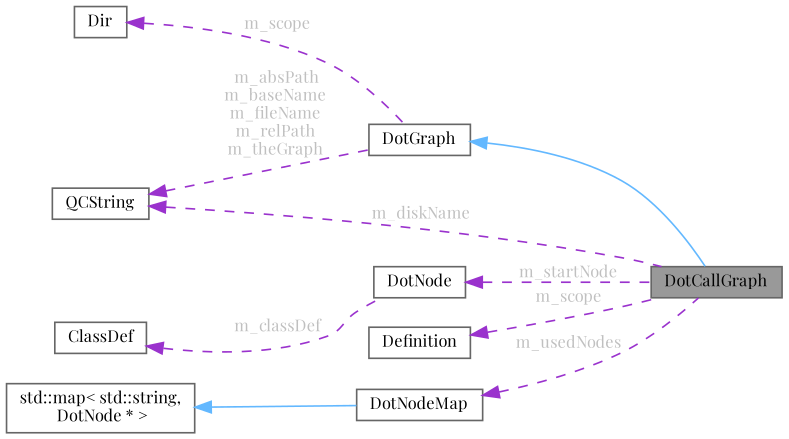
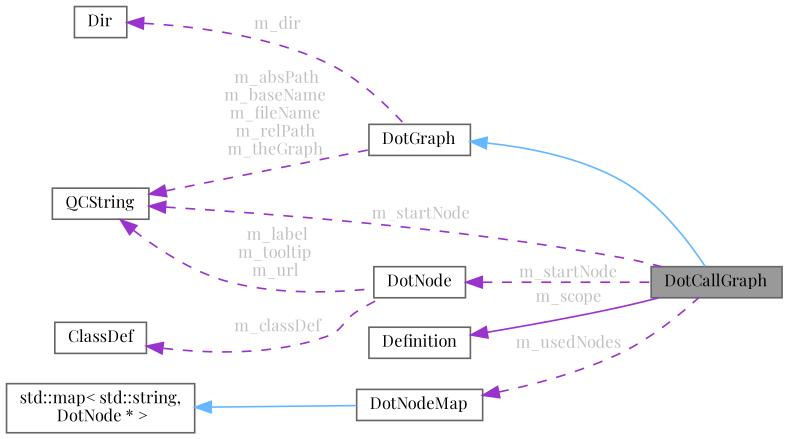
edge "DotGraph" -> "Dir": label " m_scope" -> " m_dir"
edge "DotCallGraph" -> "QCString": label " m_diskName" -> " m_startNode"
edge "DotNode" -> "QCString": added, label "m_label m_tooltip m_url"
edge "DotCallGraph" -> "Definition": style dashed -> solid
